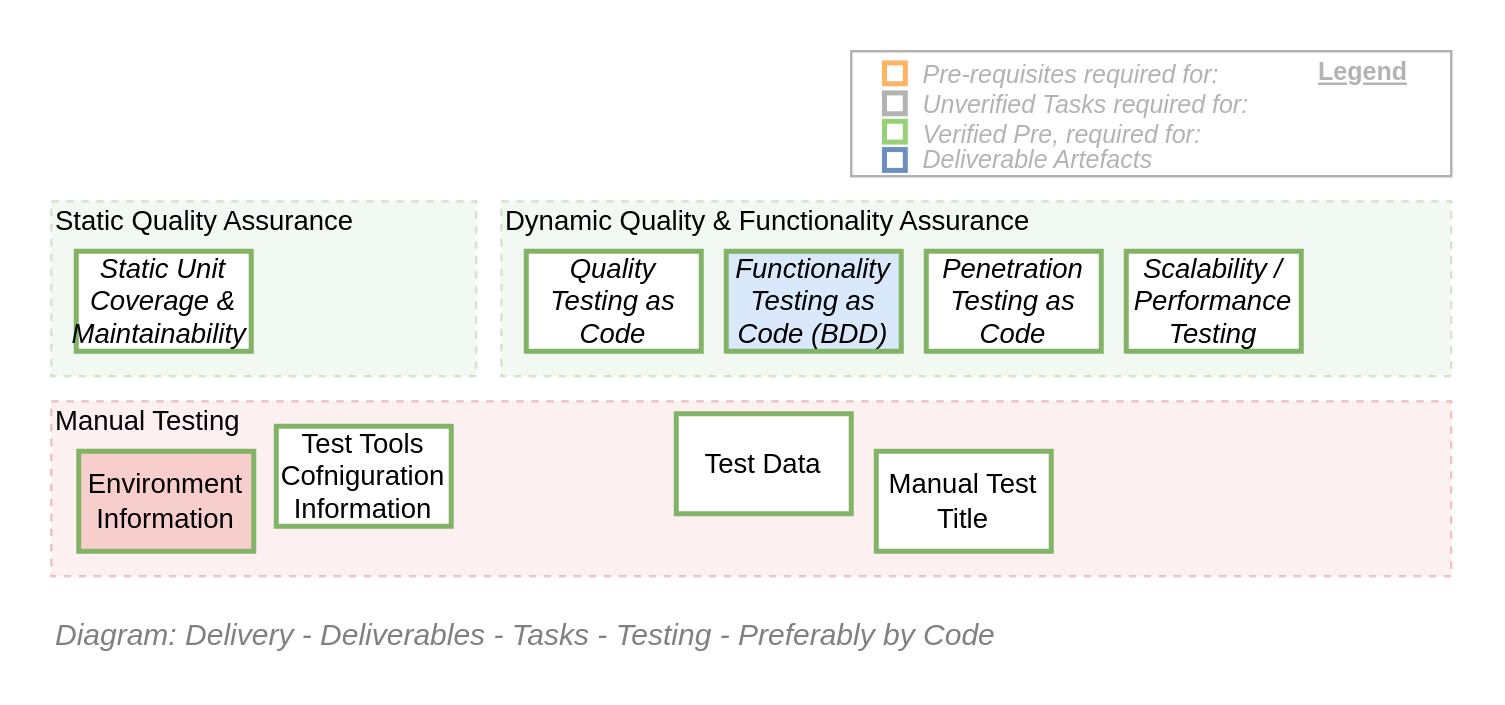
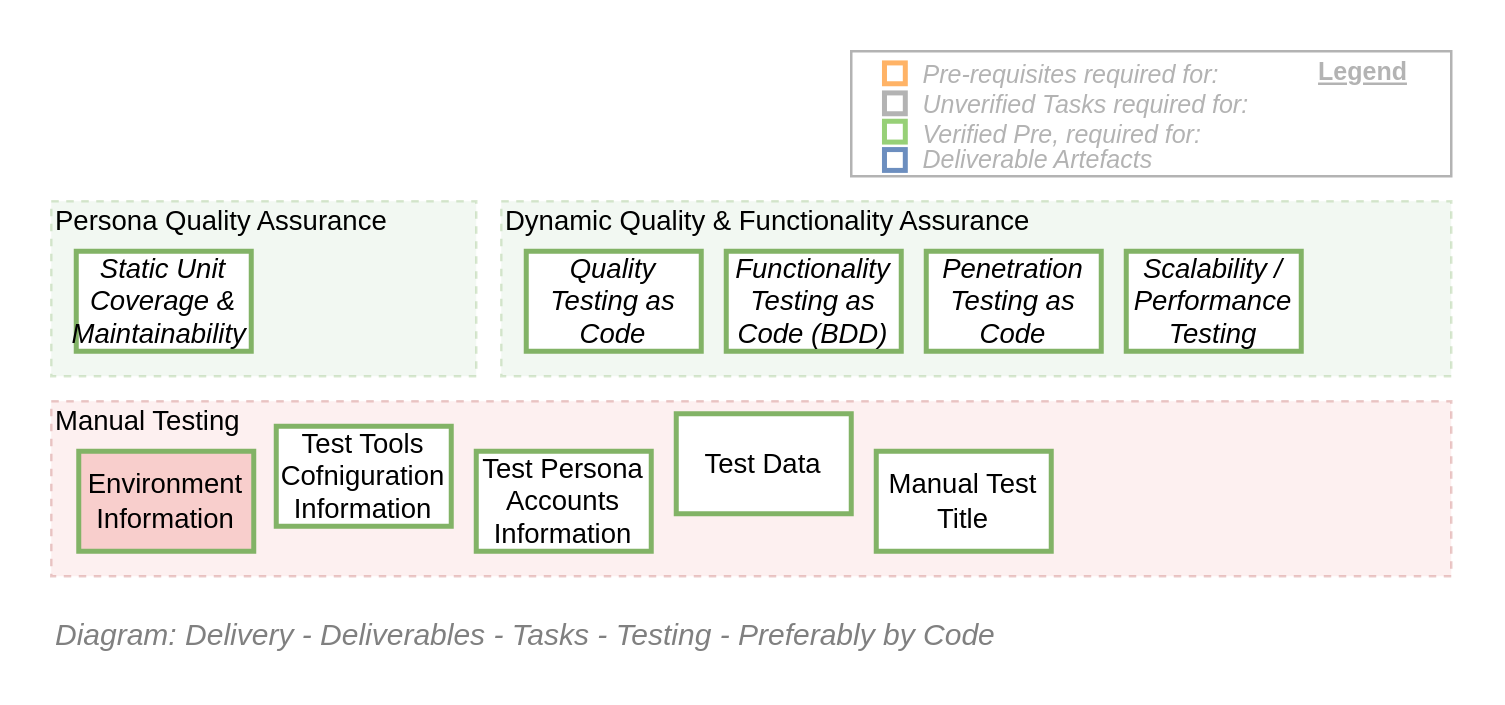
node "Static Quality Assurance": label "Static Quality Assurance" -> "Persona Quality Assurance"
node "Functionality Testing as Code (BDD)": fillcolor #dae8fc -> #ffffff
node "Test Persona Accounts Information": added
